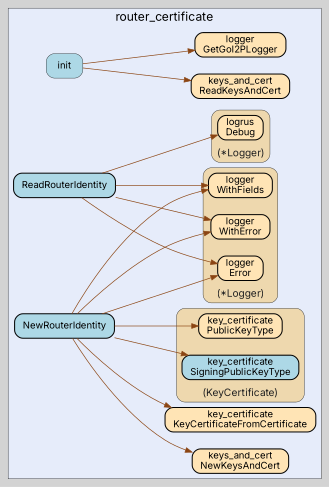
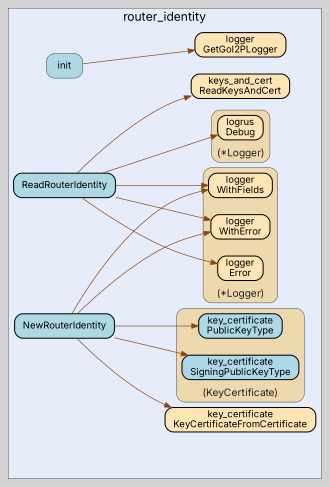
cluster "router_certificate": label "router_certificate" -> "router_identity"
edge "init" -> "keys_and_cert ReadKeysAndCert": now "ReadRouterIdentity" -> "keys_and_cert ReadKeysAndCert"
edge "NewRouterIdentity" -> "logger Error": removed
node "key_certificate PublicKeyType": fillcolor moccasin -> lightblue
node "keys_and_cert NewKeysAndCert": removed
